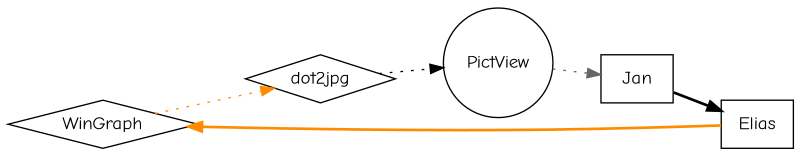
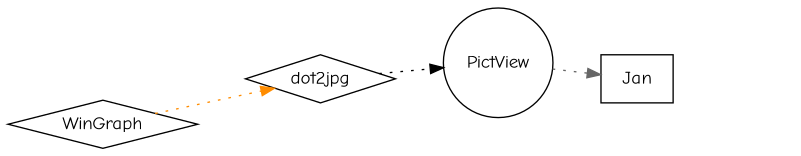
node "Elias": removed
